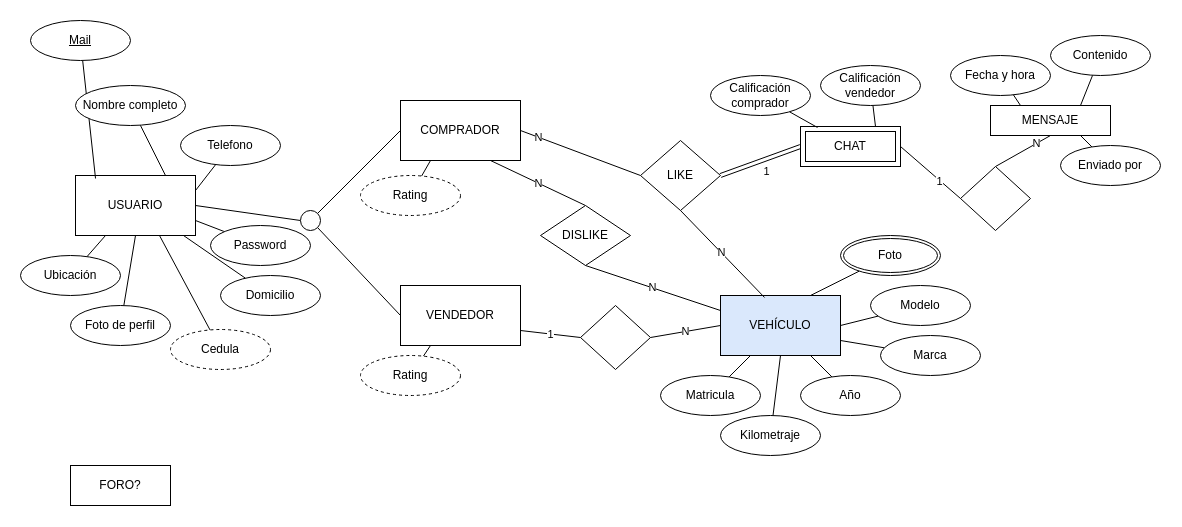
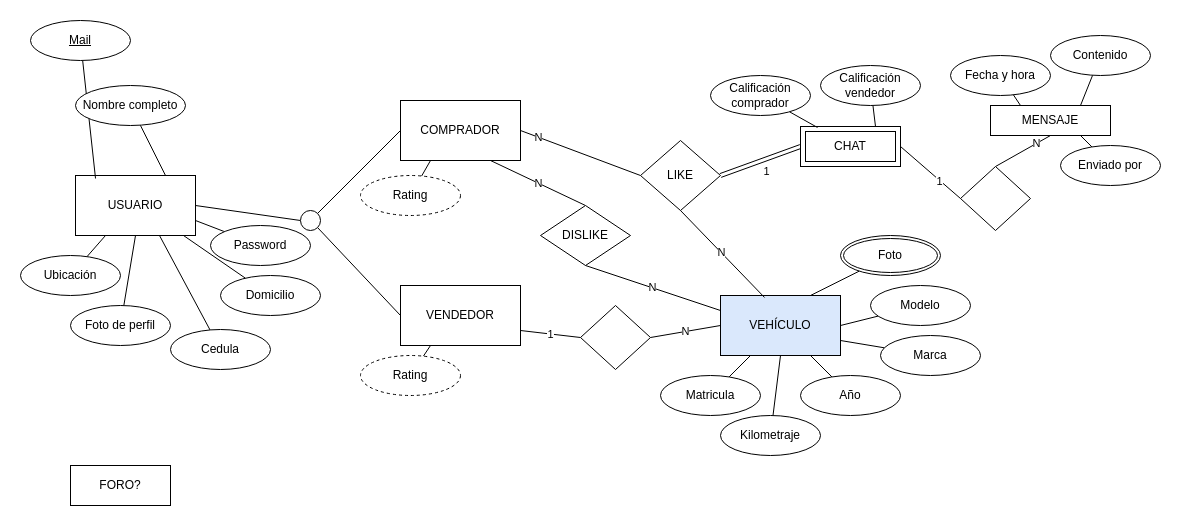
node "Telefono": removed
edge "Telefono" -- "USUARIO": removed
node "Cedula": style dashed -> solid
